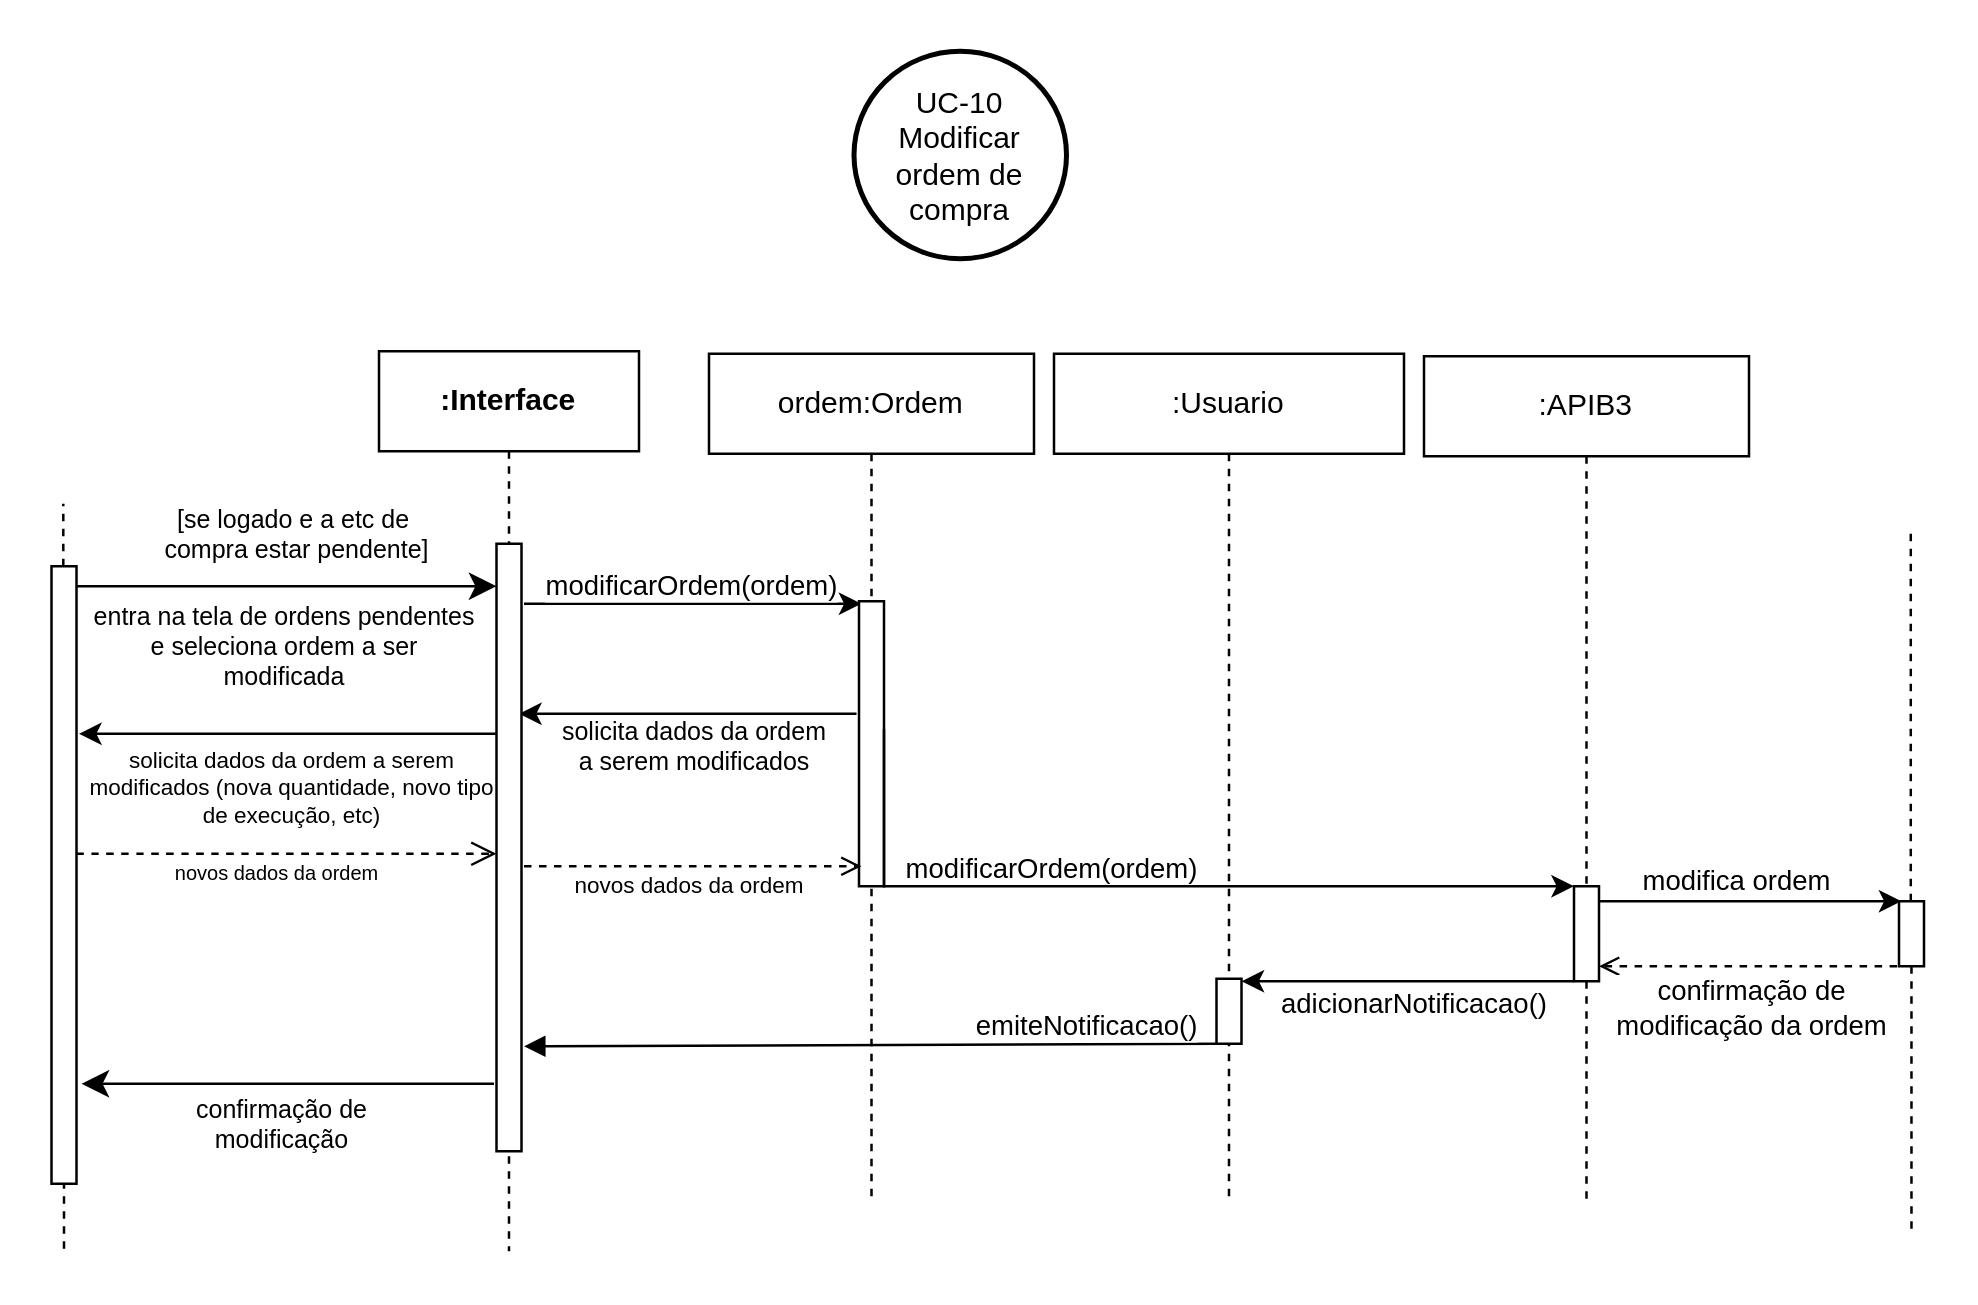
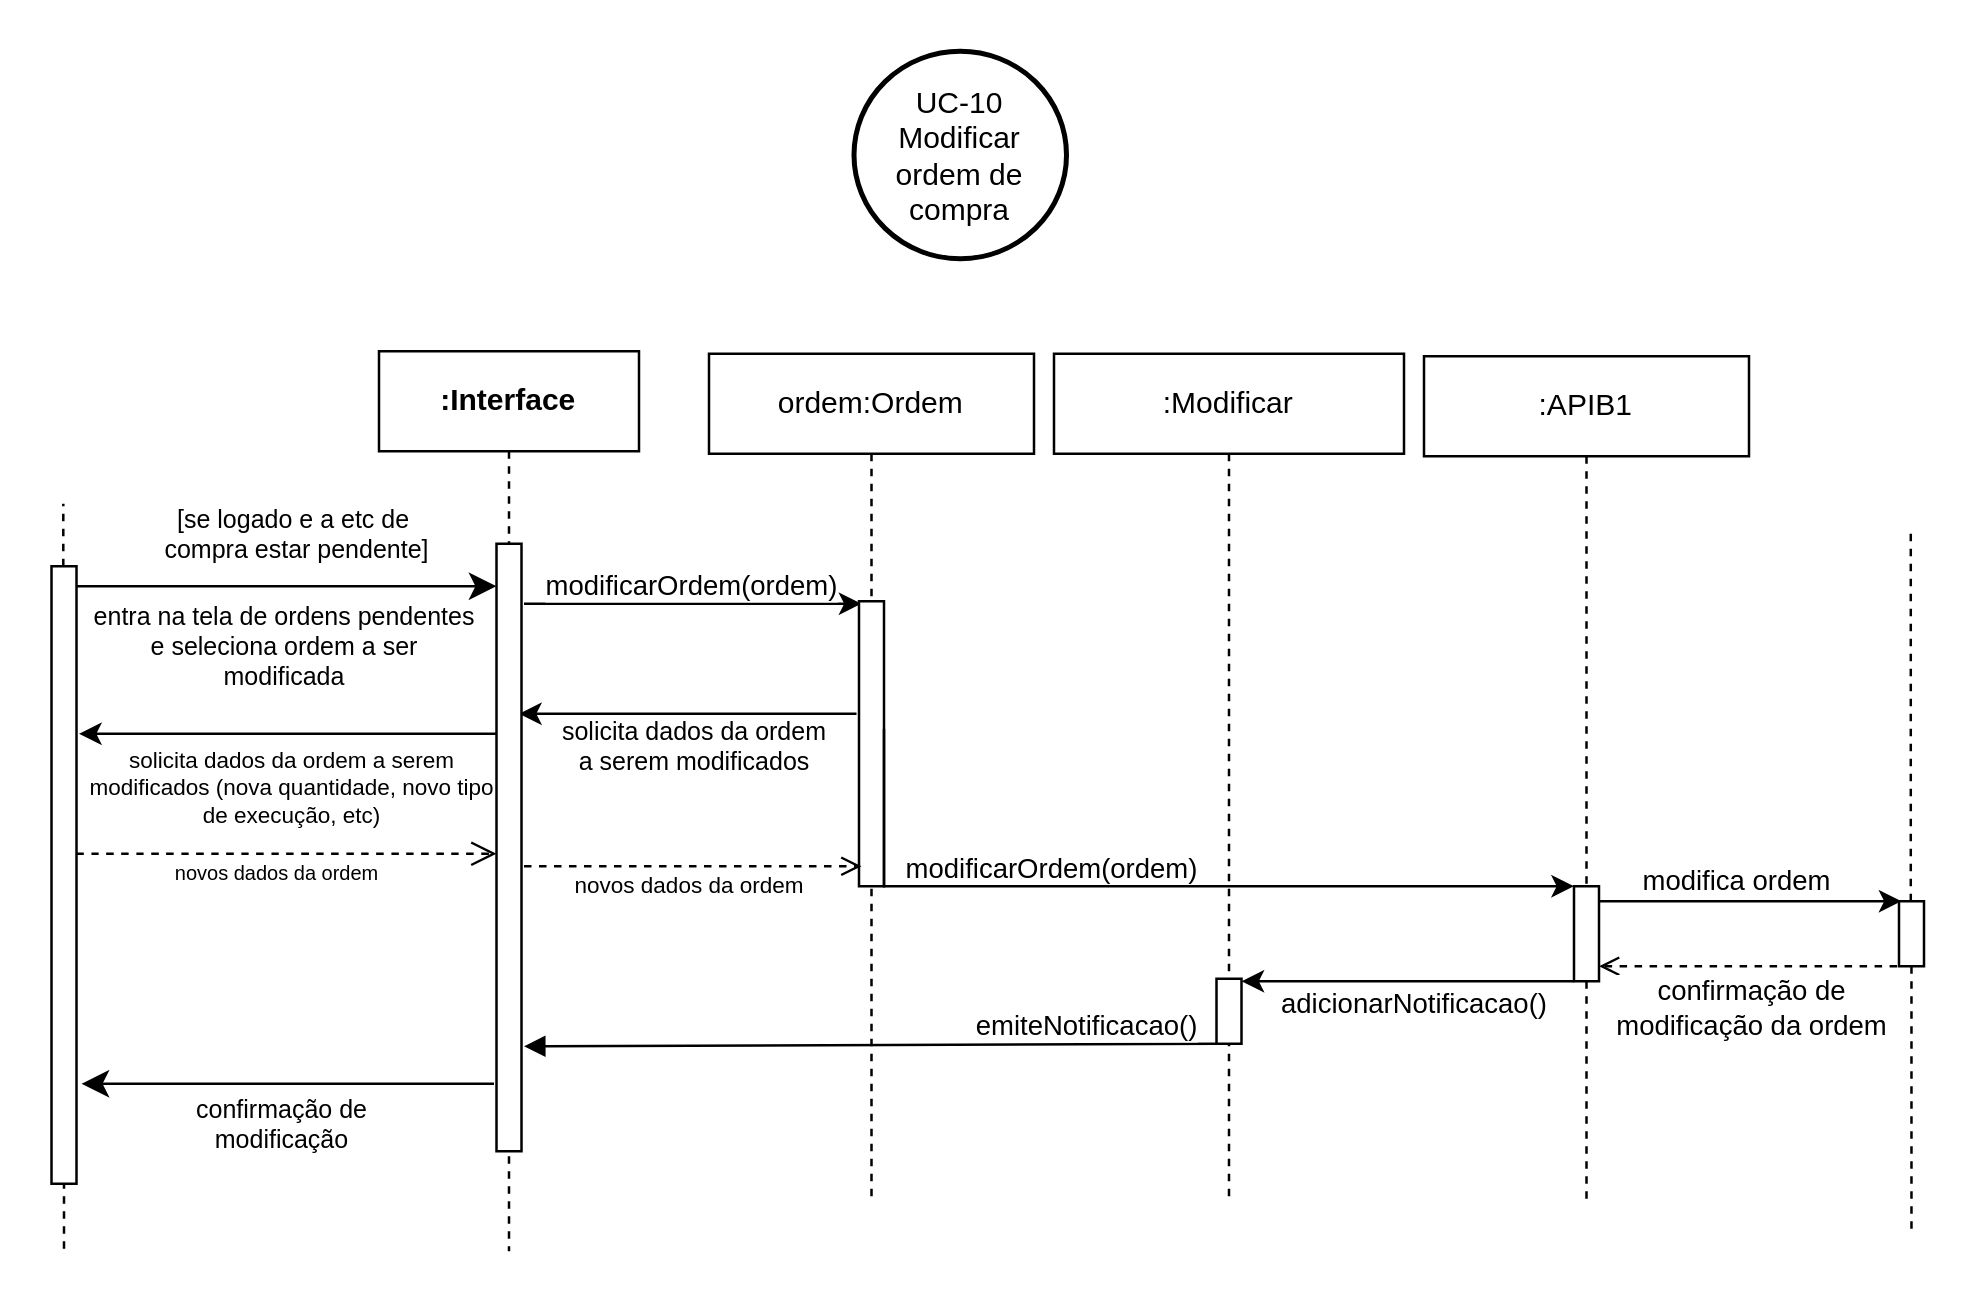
node ":Usuario": label ":Usuario" -> ":Modificar"
node ":APIB3": label ":APIB3" -> ":APIB1"
